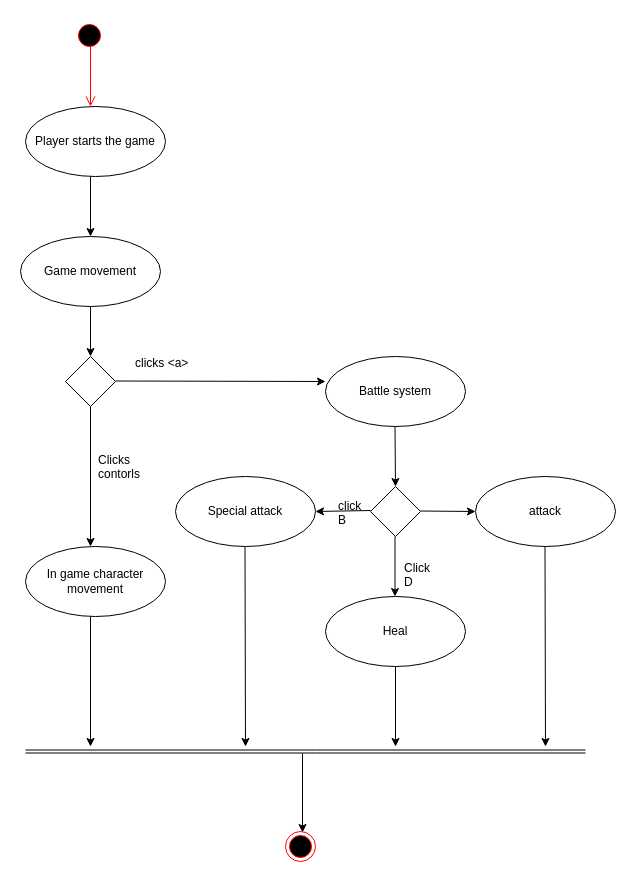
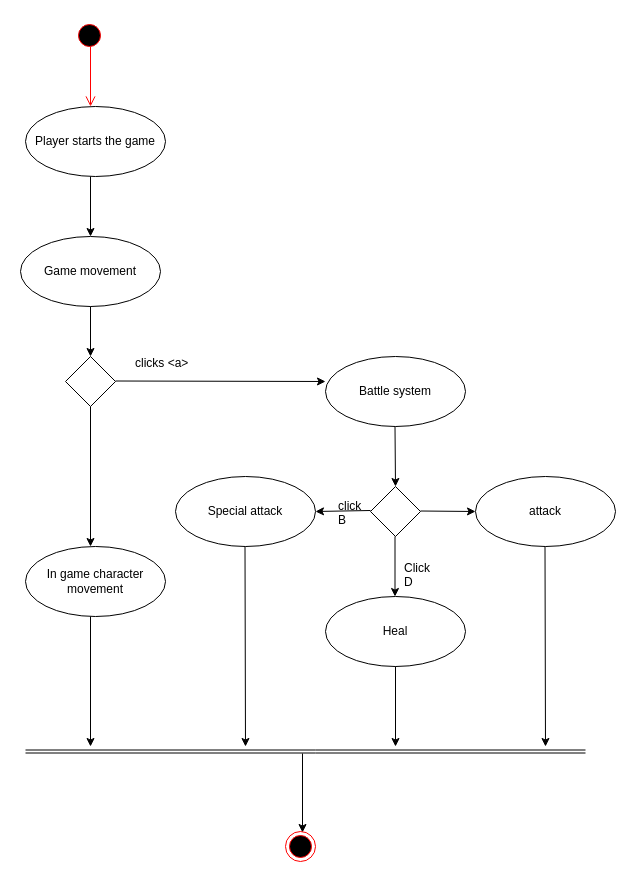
node "Clicks contorls": removed
